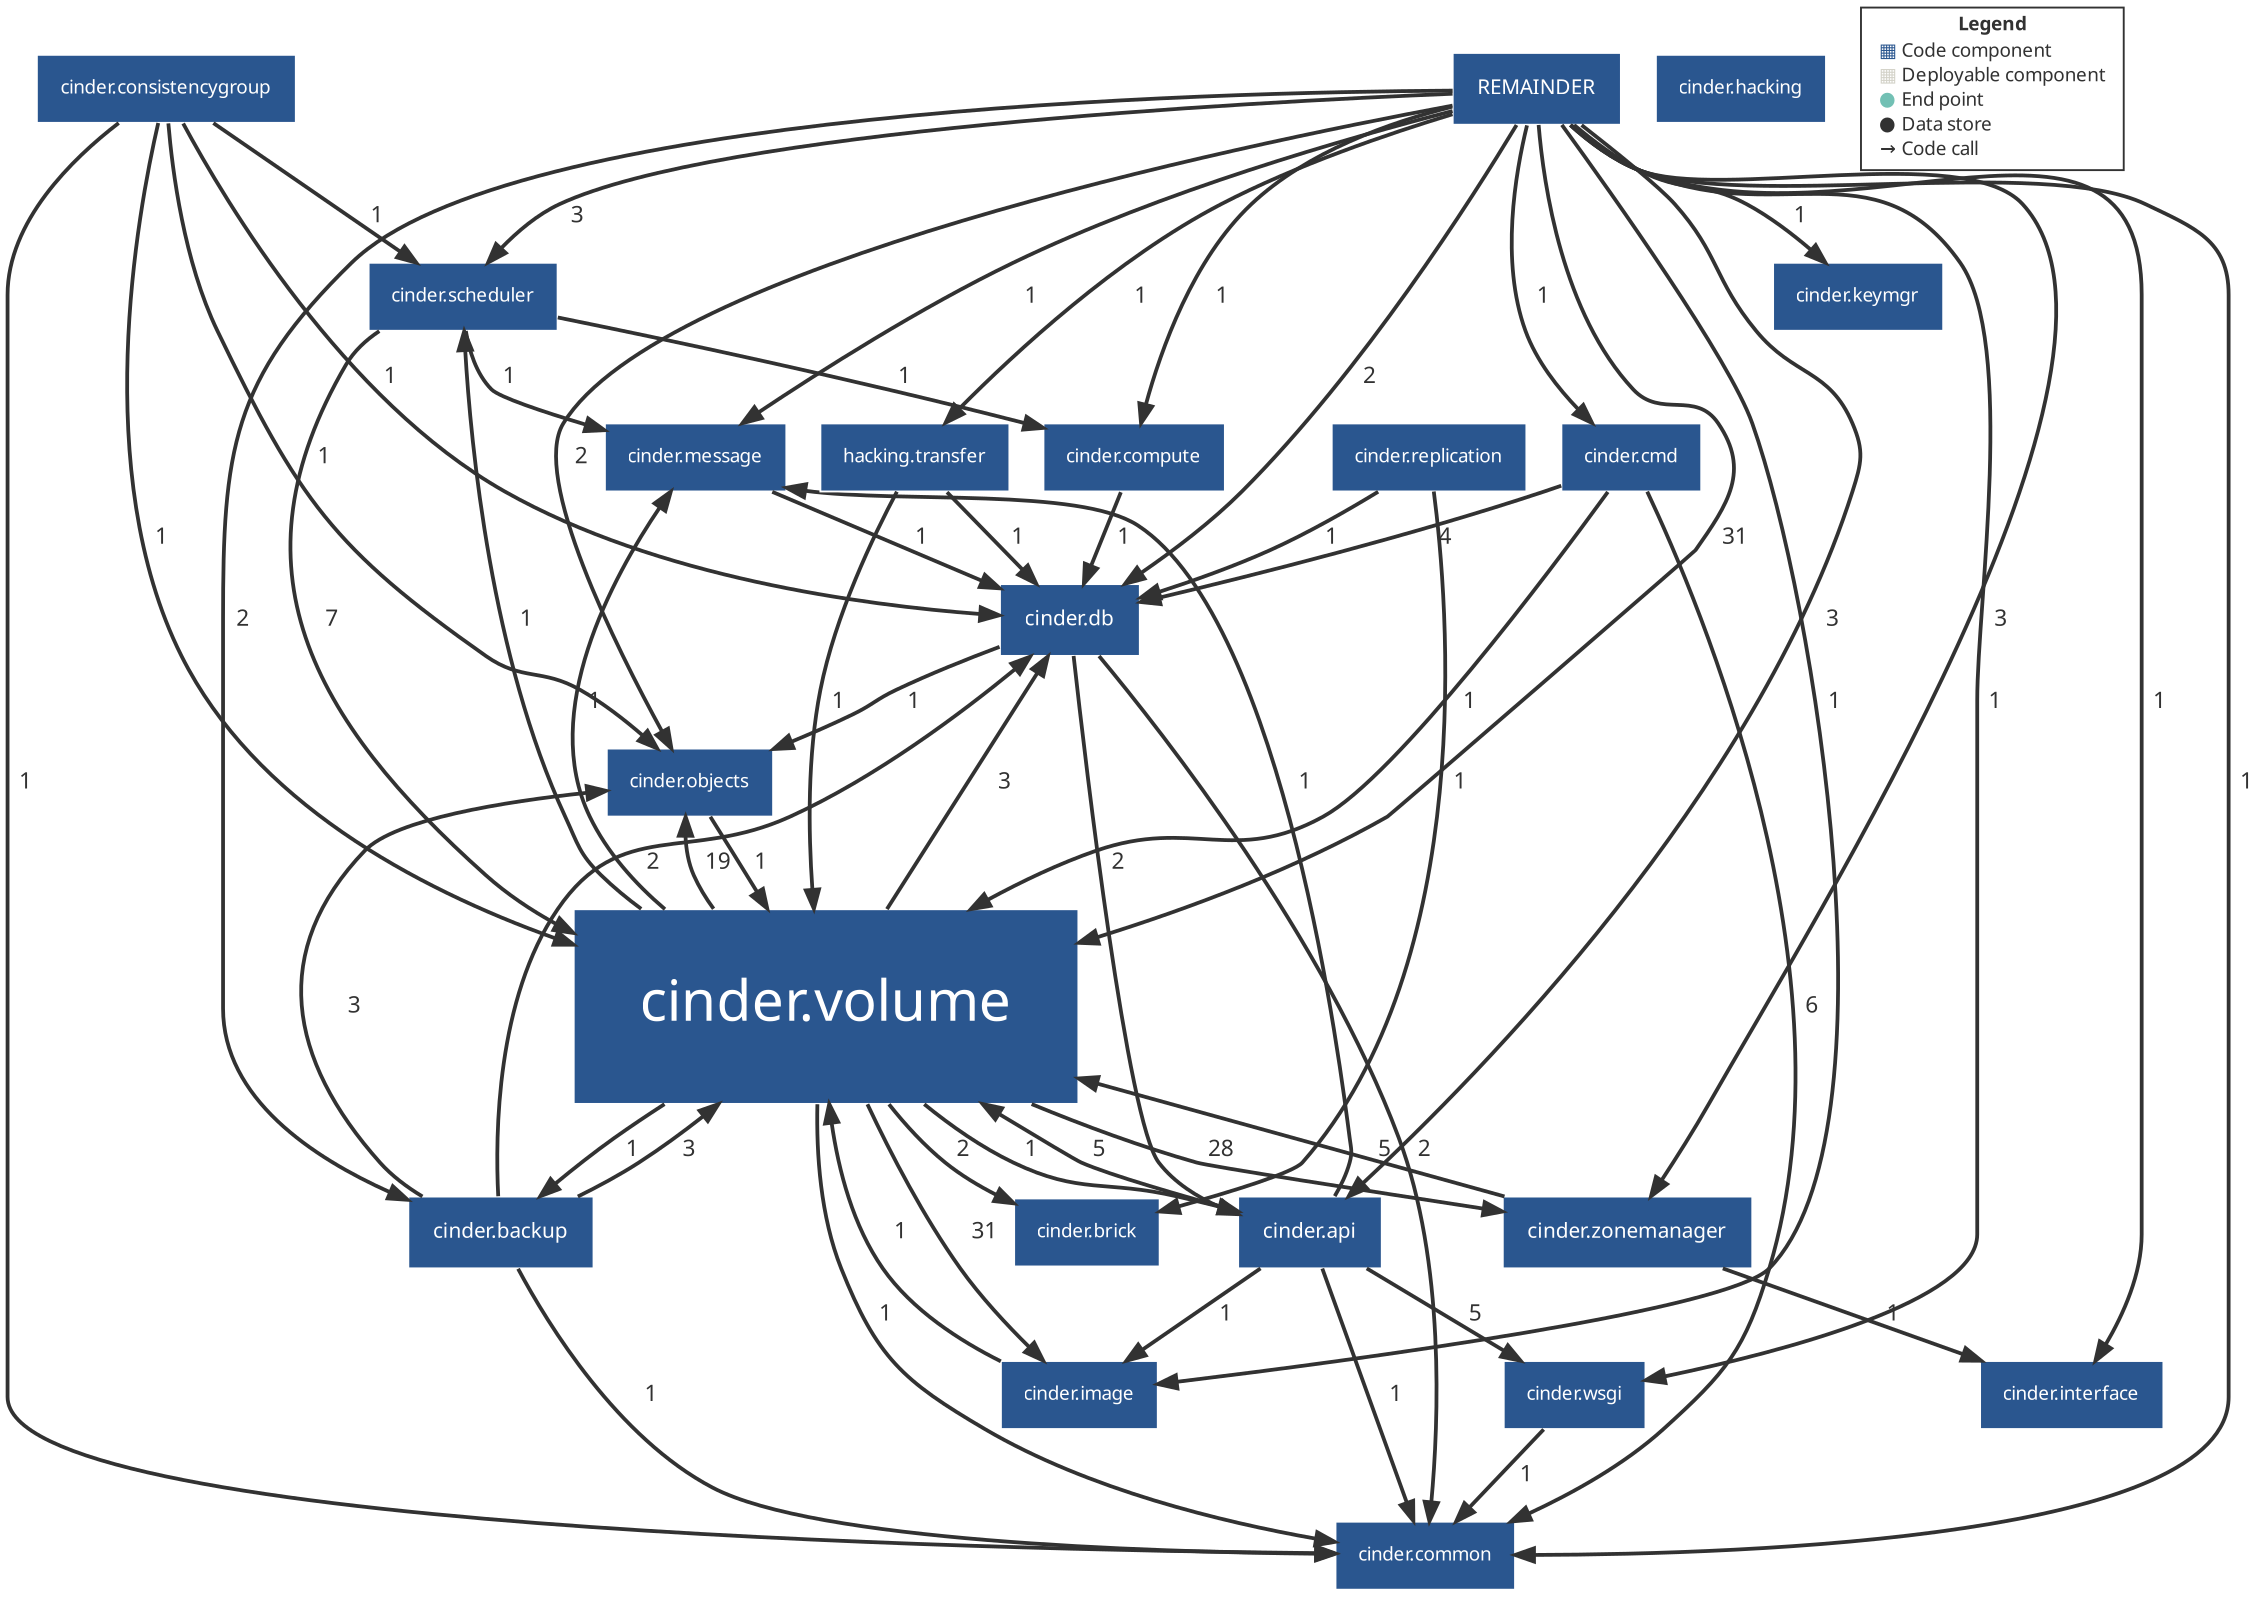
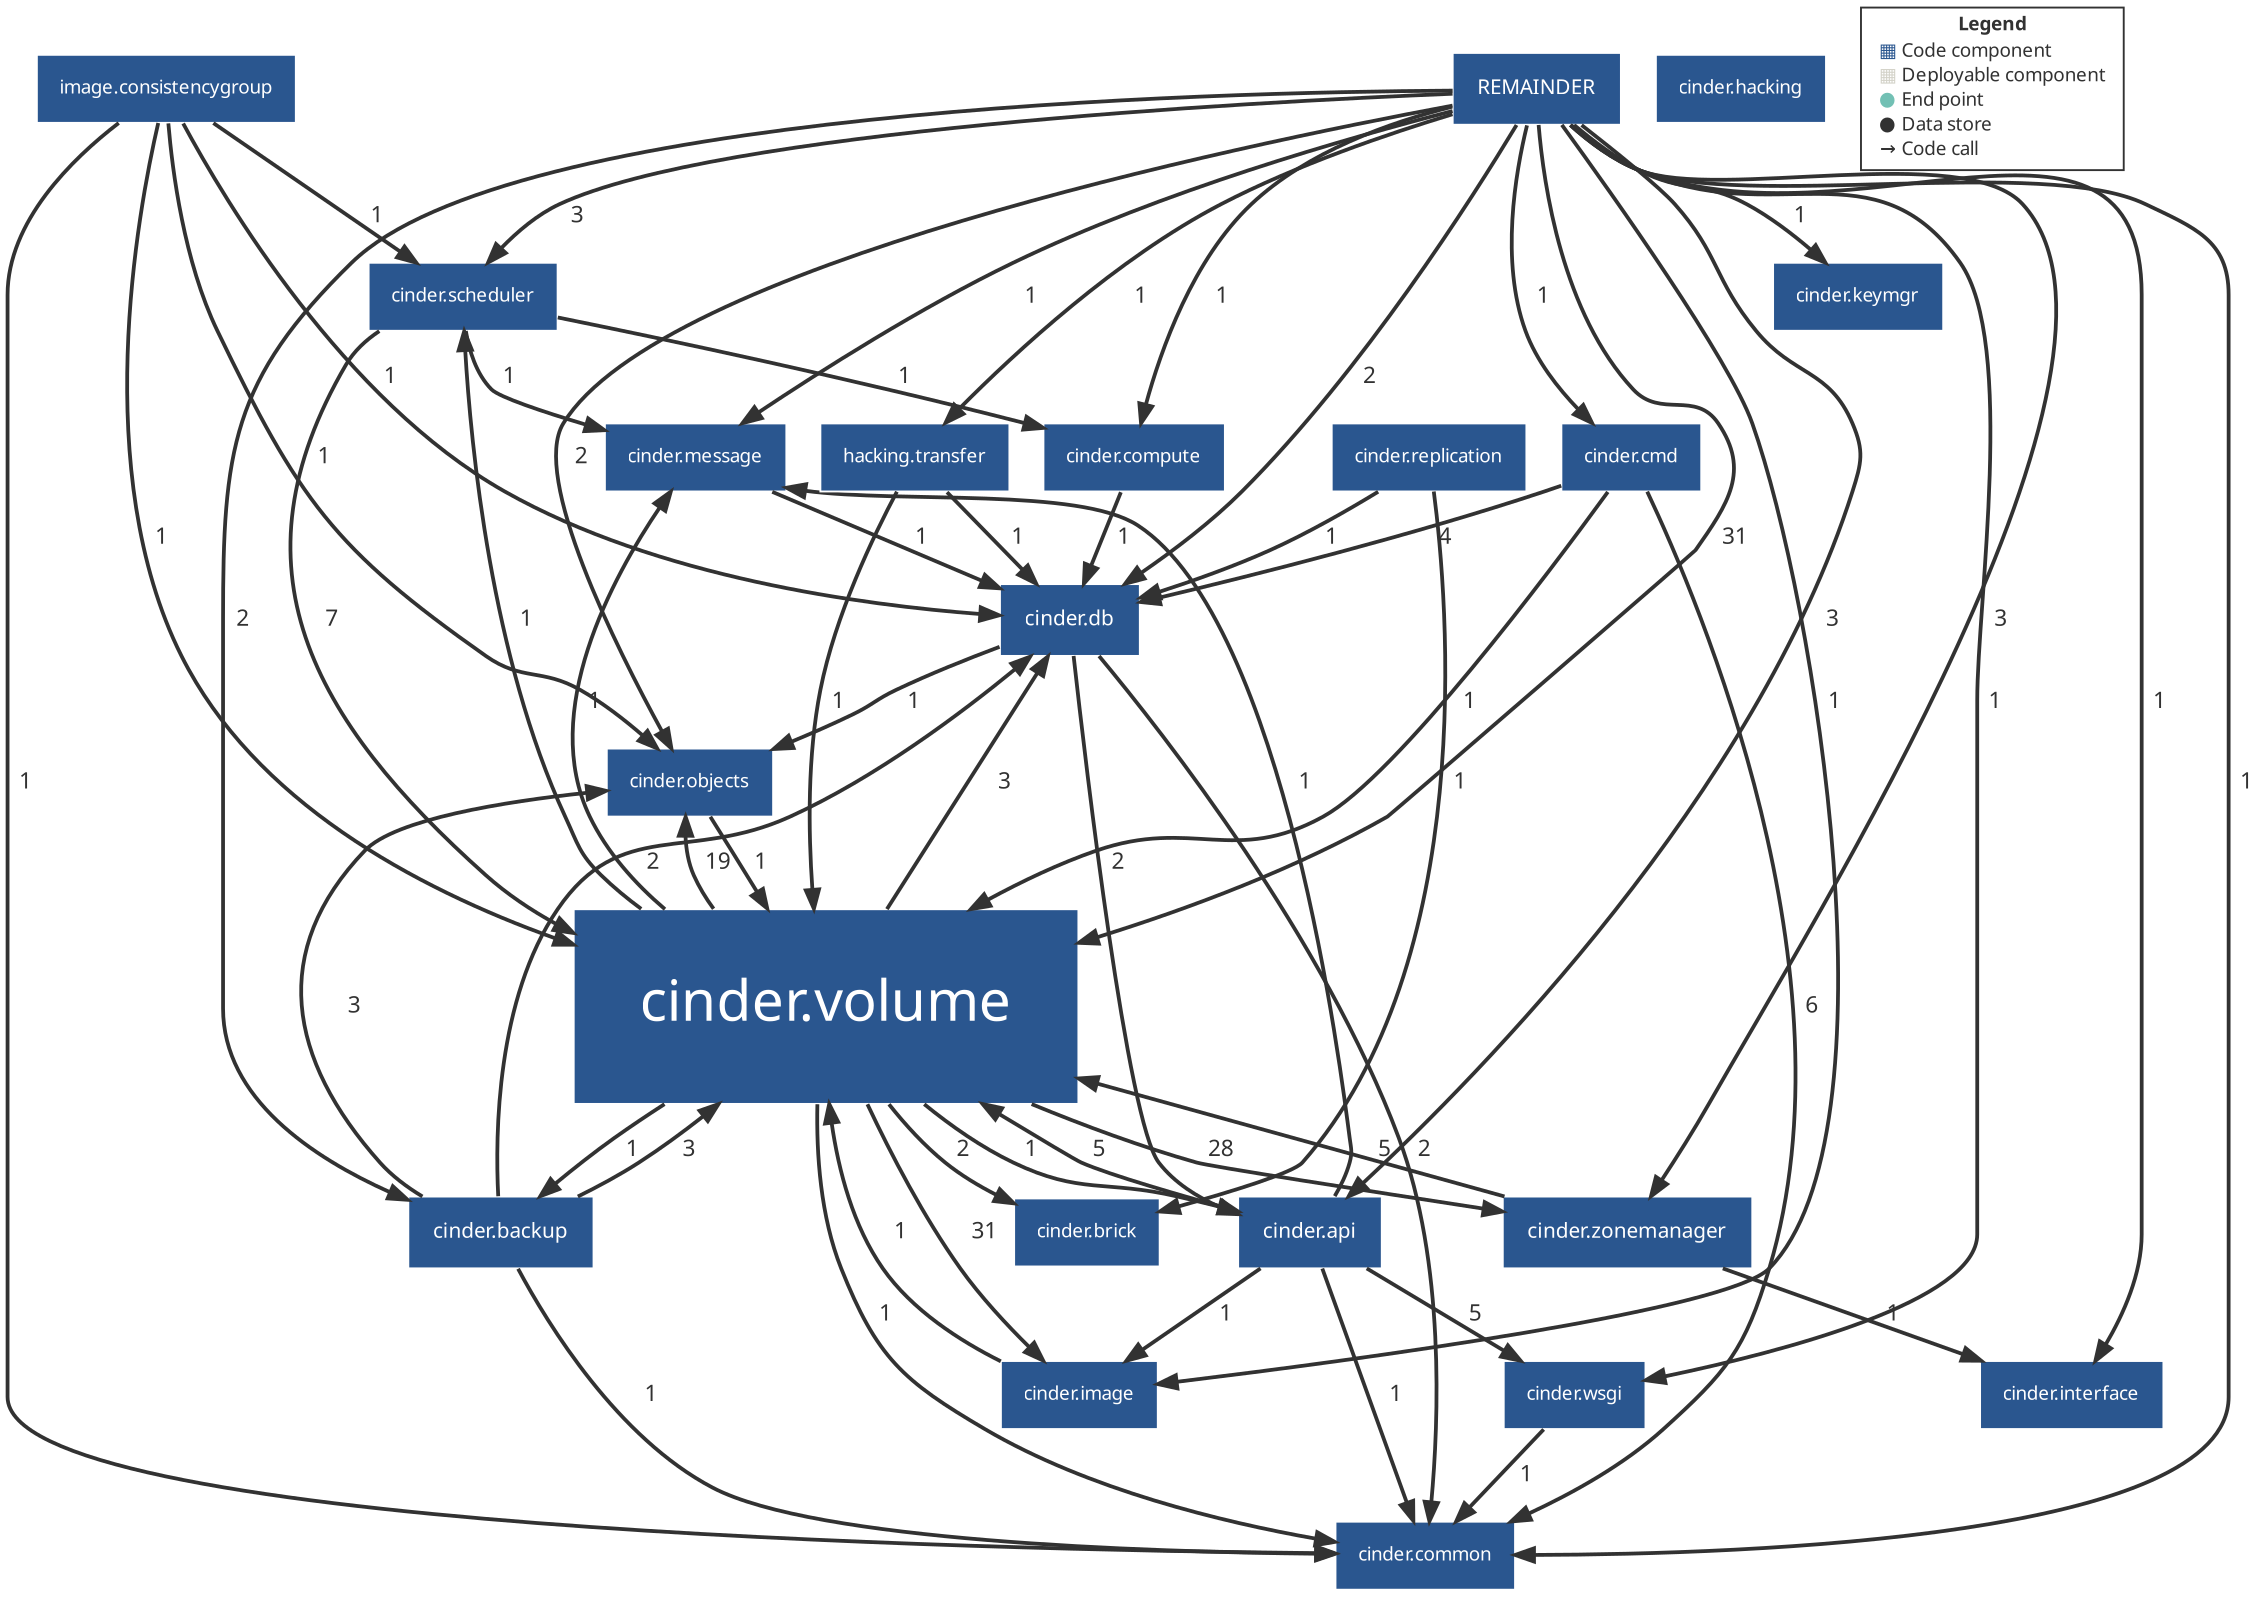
node "cinder.consistencygroup": label "cinder.consistencygroup" -> "image.consistencygroup"
